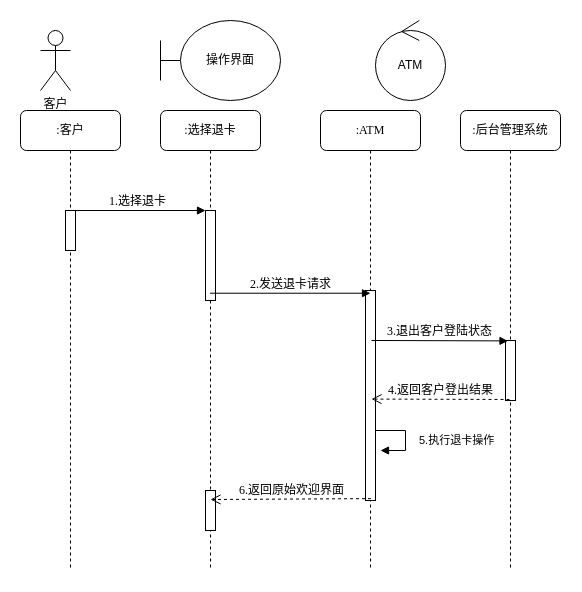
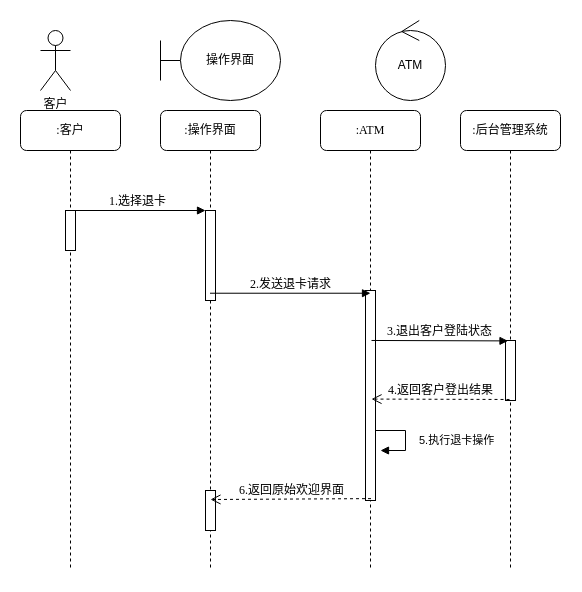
node ":选择退卡": label ":选择退卡" -> ":操作界面"
